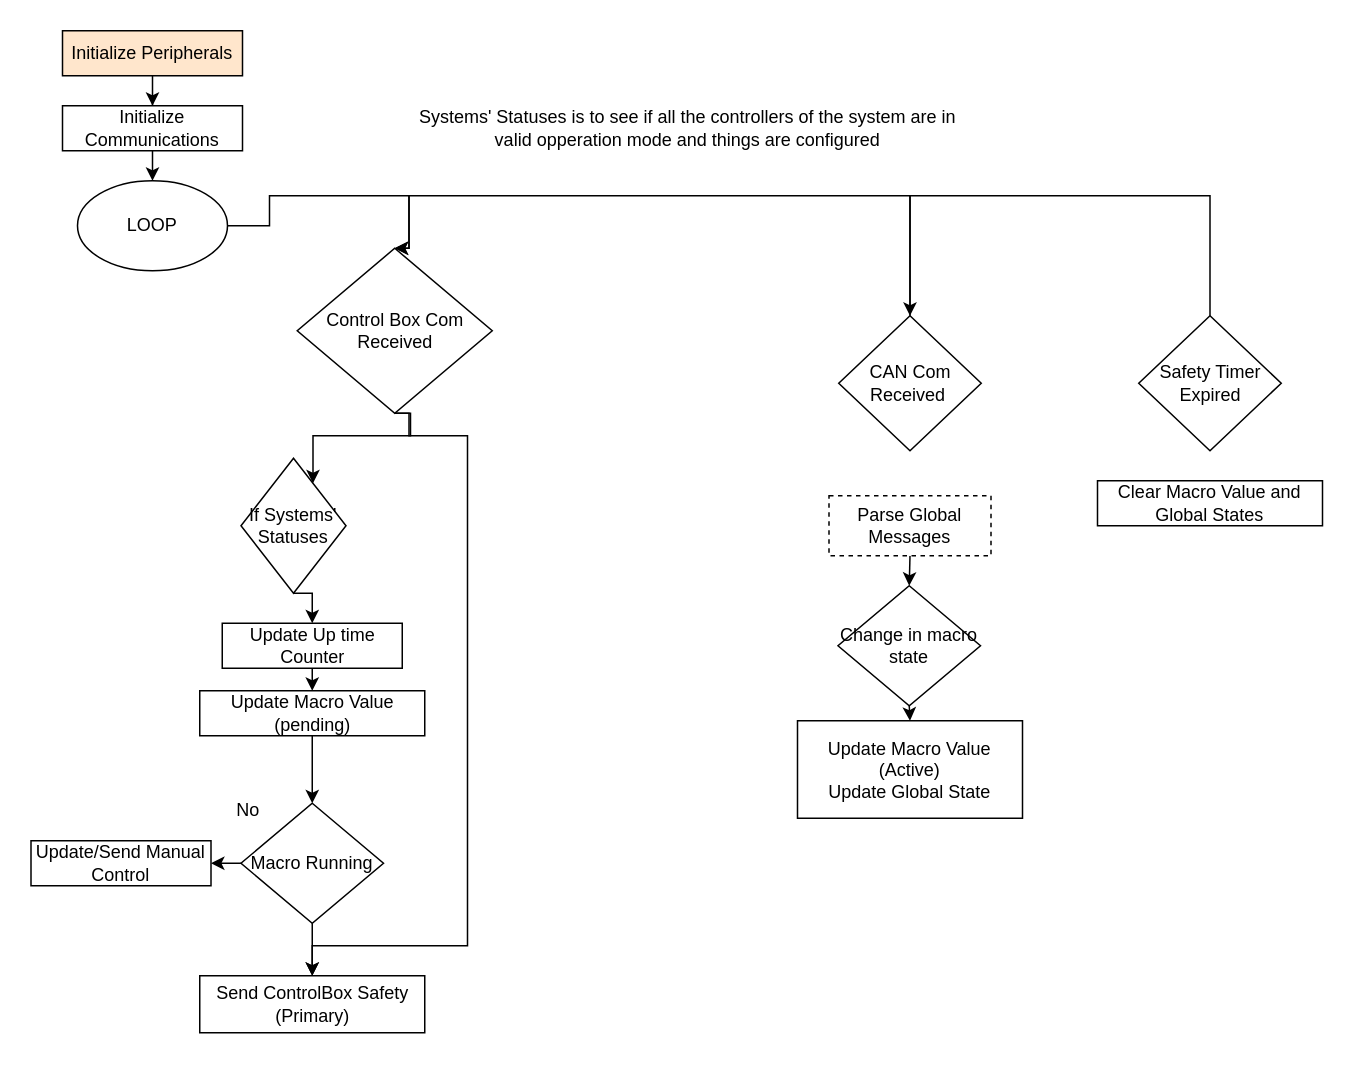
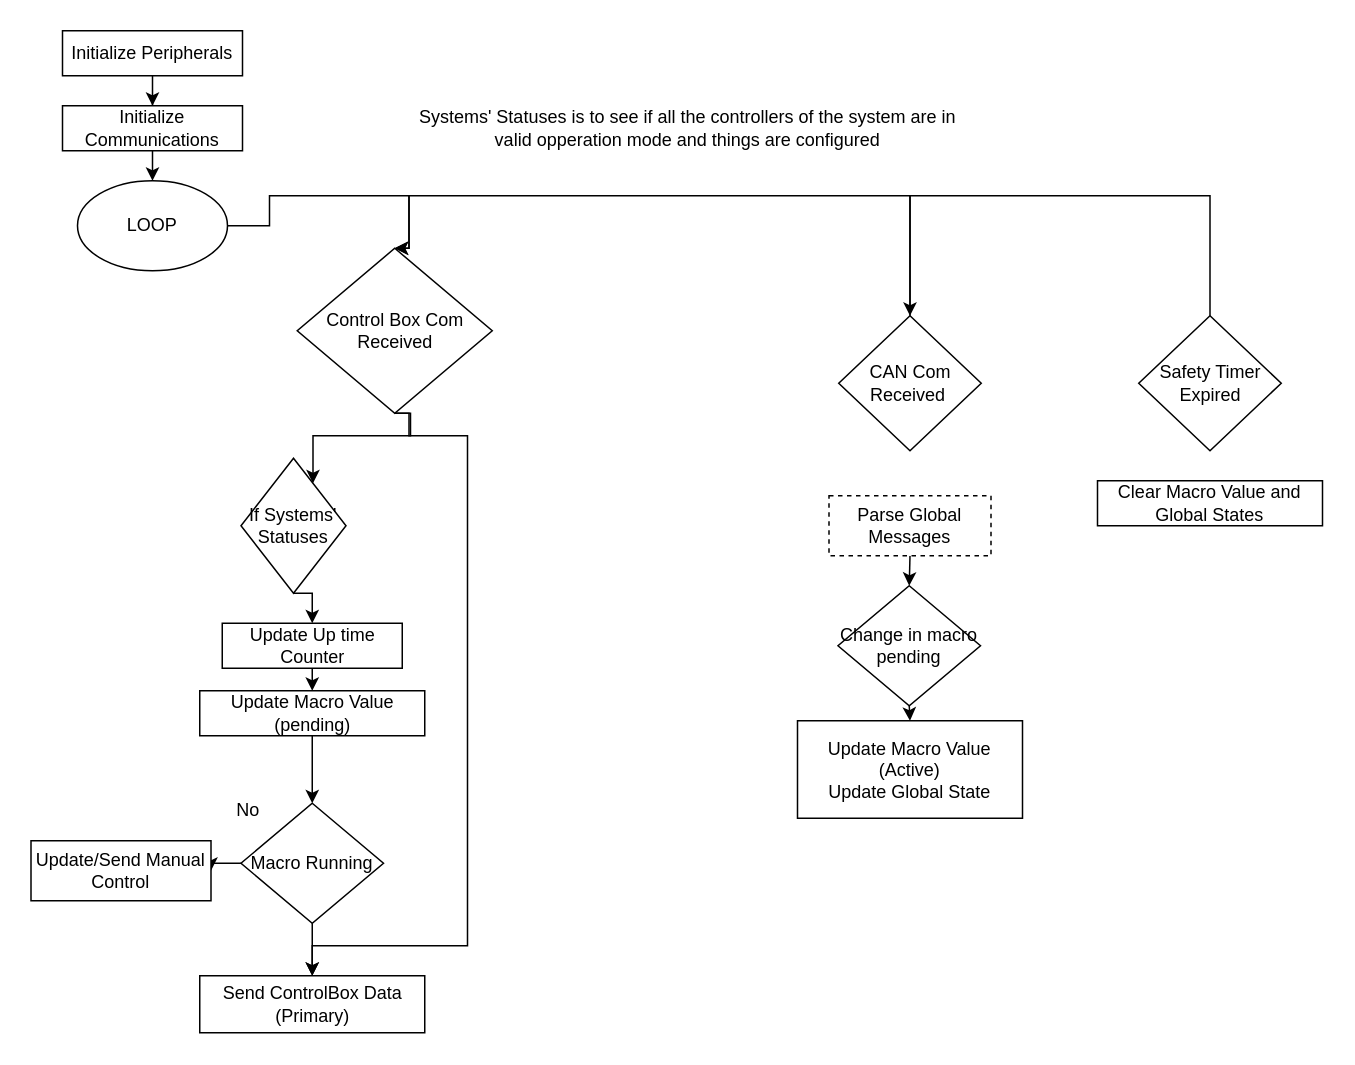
node "Initialize Peripherals": fillcolor #ffe6cc -> #ffffff
node "Change in macro state": label "Change in macro state" -> "Change in macro pending"
node "Update/Send Manual Control": size 180x45 -> 180x60
node "Send ControlBox Safety (Primary)": label "Send ControlBox Safety (Primary)" -> "Send ControlBox Data (Primary)"
